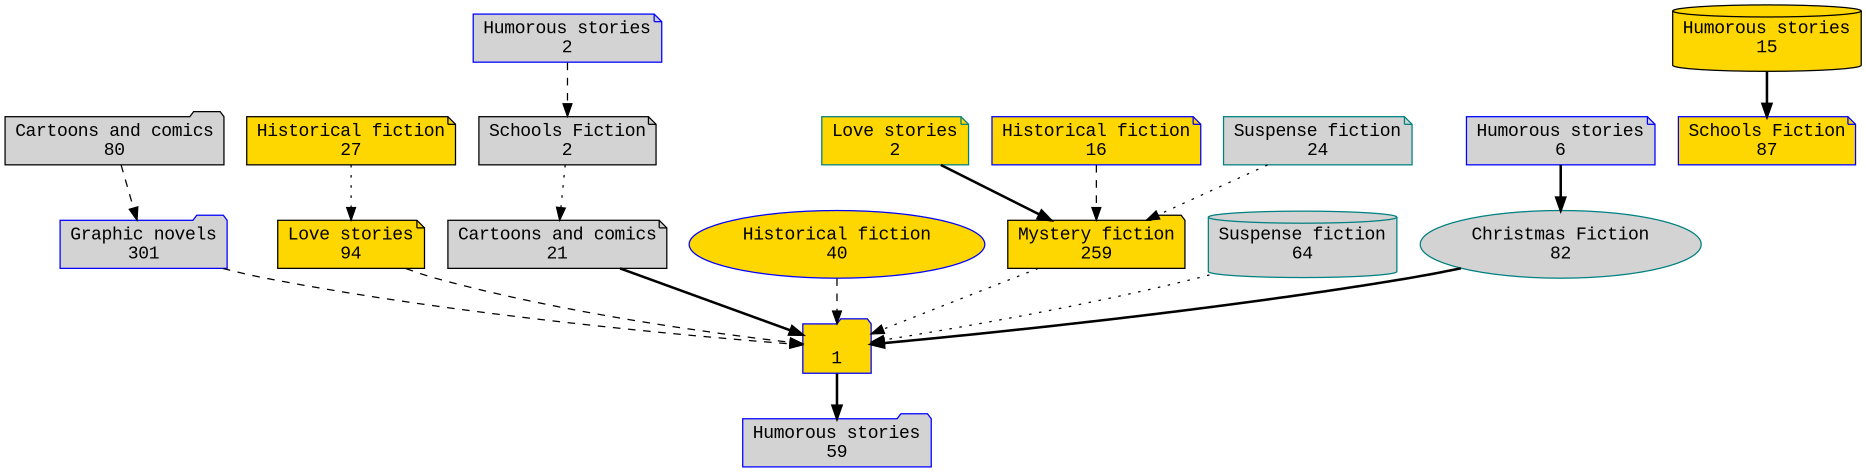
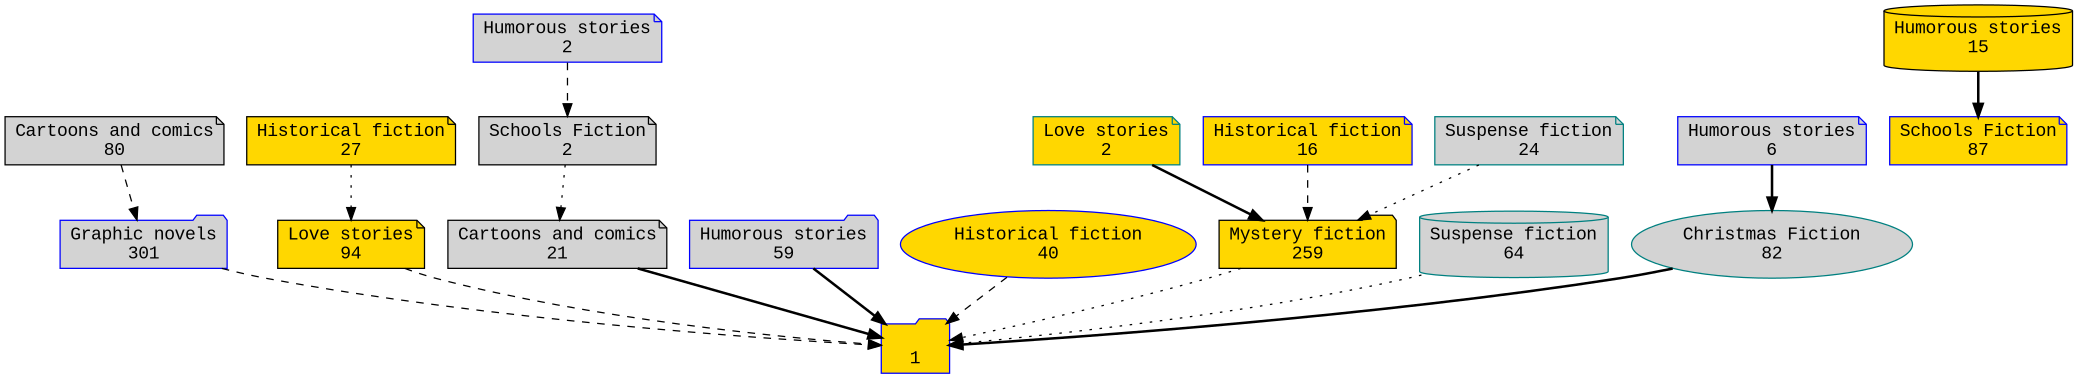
node "Cartoons and comics 80": shape folder -> note
edge "1" -> "Humorous stories 59": reversed
